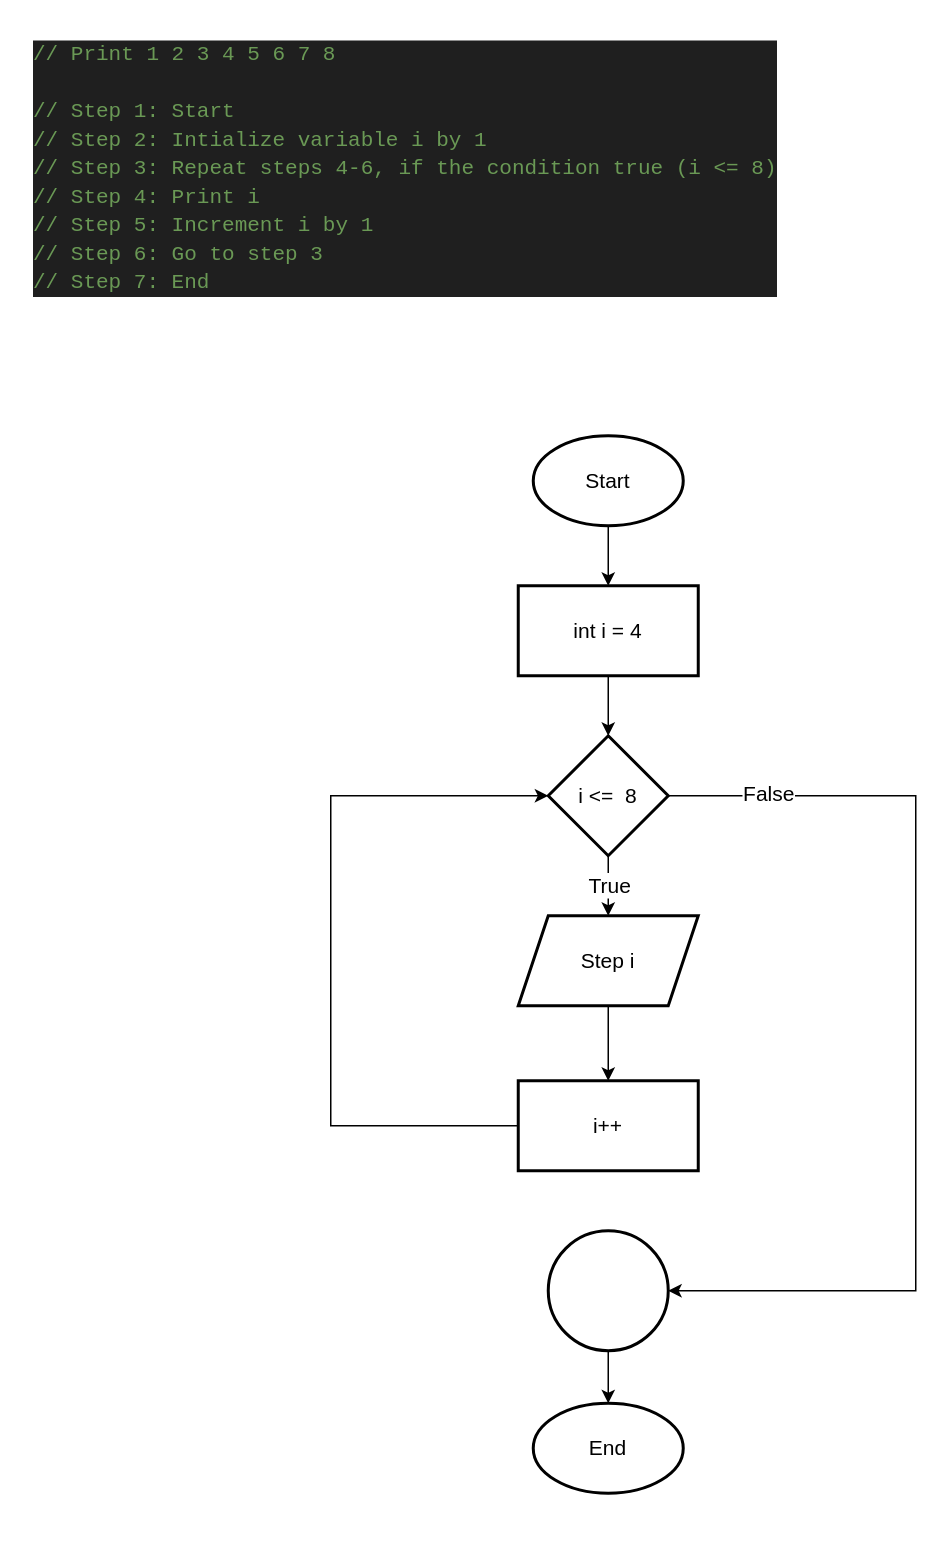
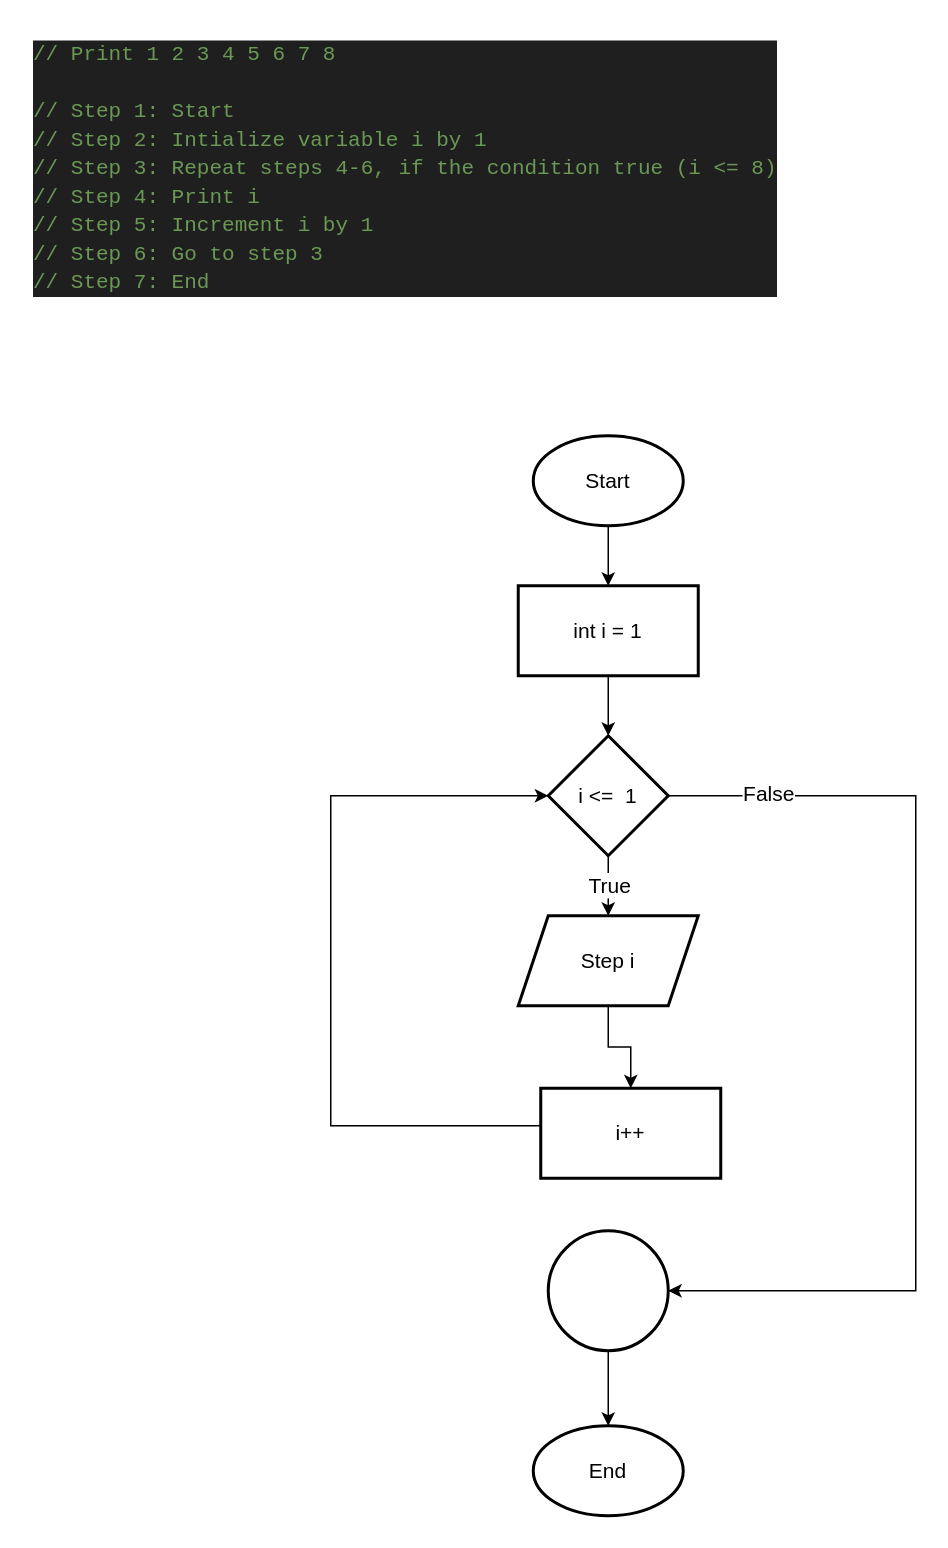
node "int i = 4": label "int i = 4" -> "int i = 1"
node "i <= 8": label "i <= 8" -> "i <= 1"
node "i++": moved (608, 1126) -> (631, 1133)
node "End": moved (608, 1448) -> (608, 1471)
